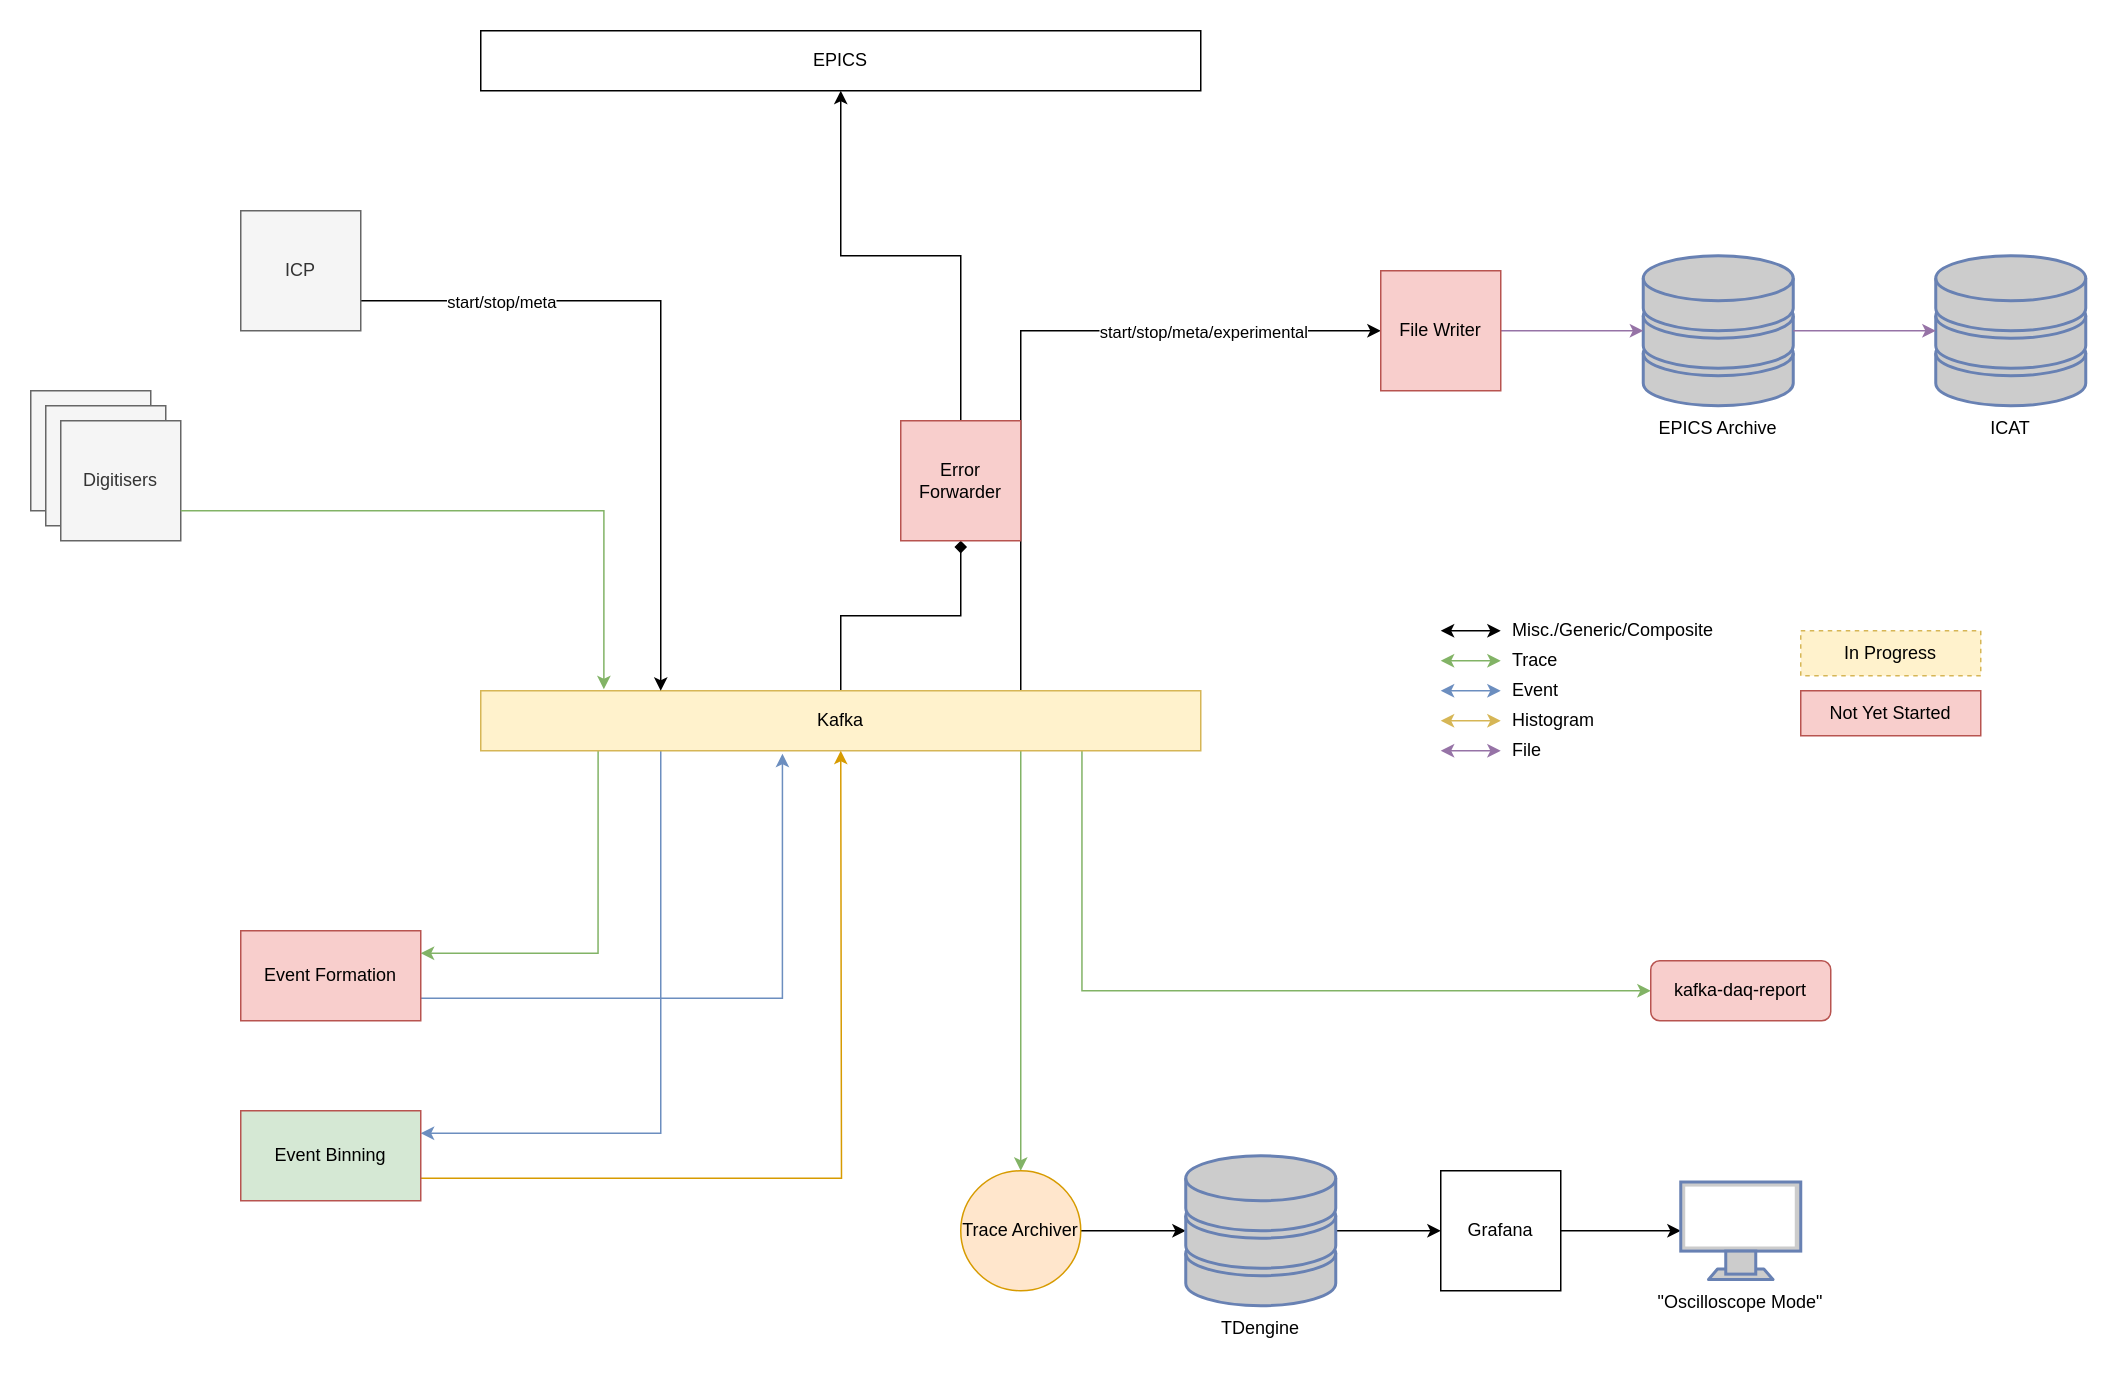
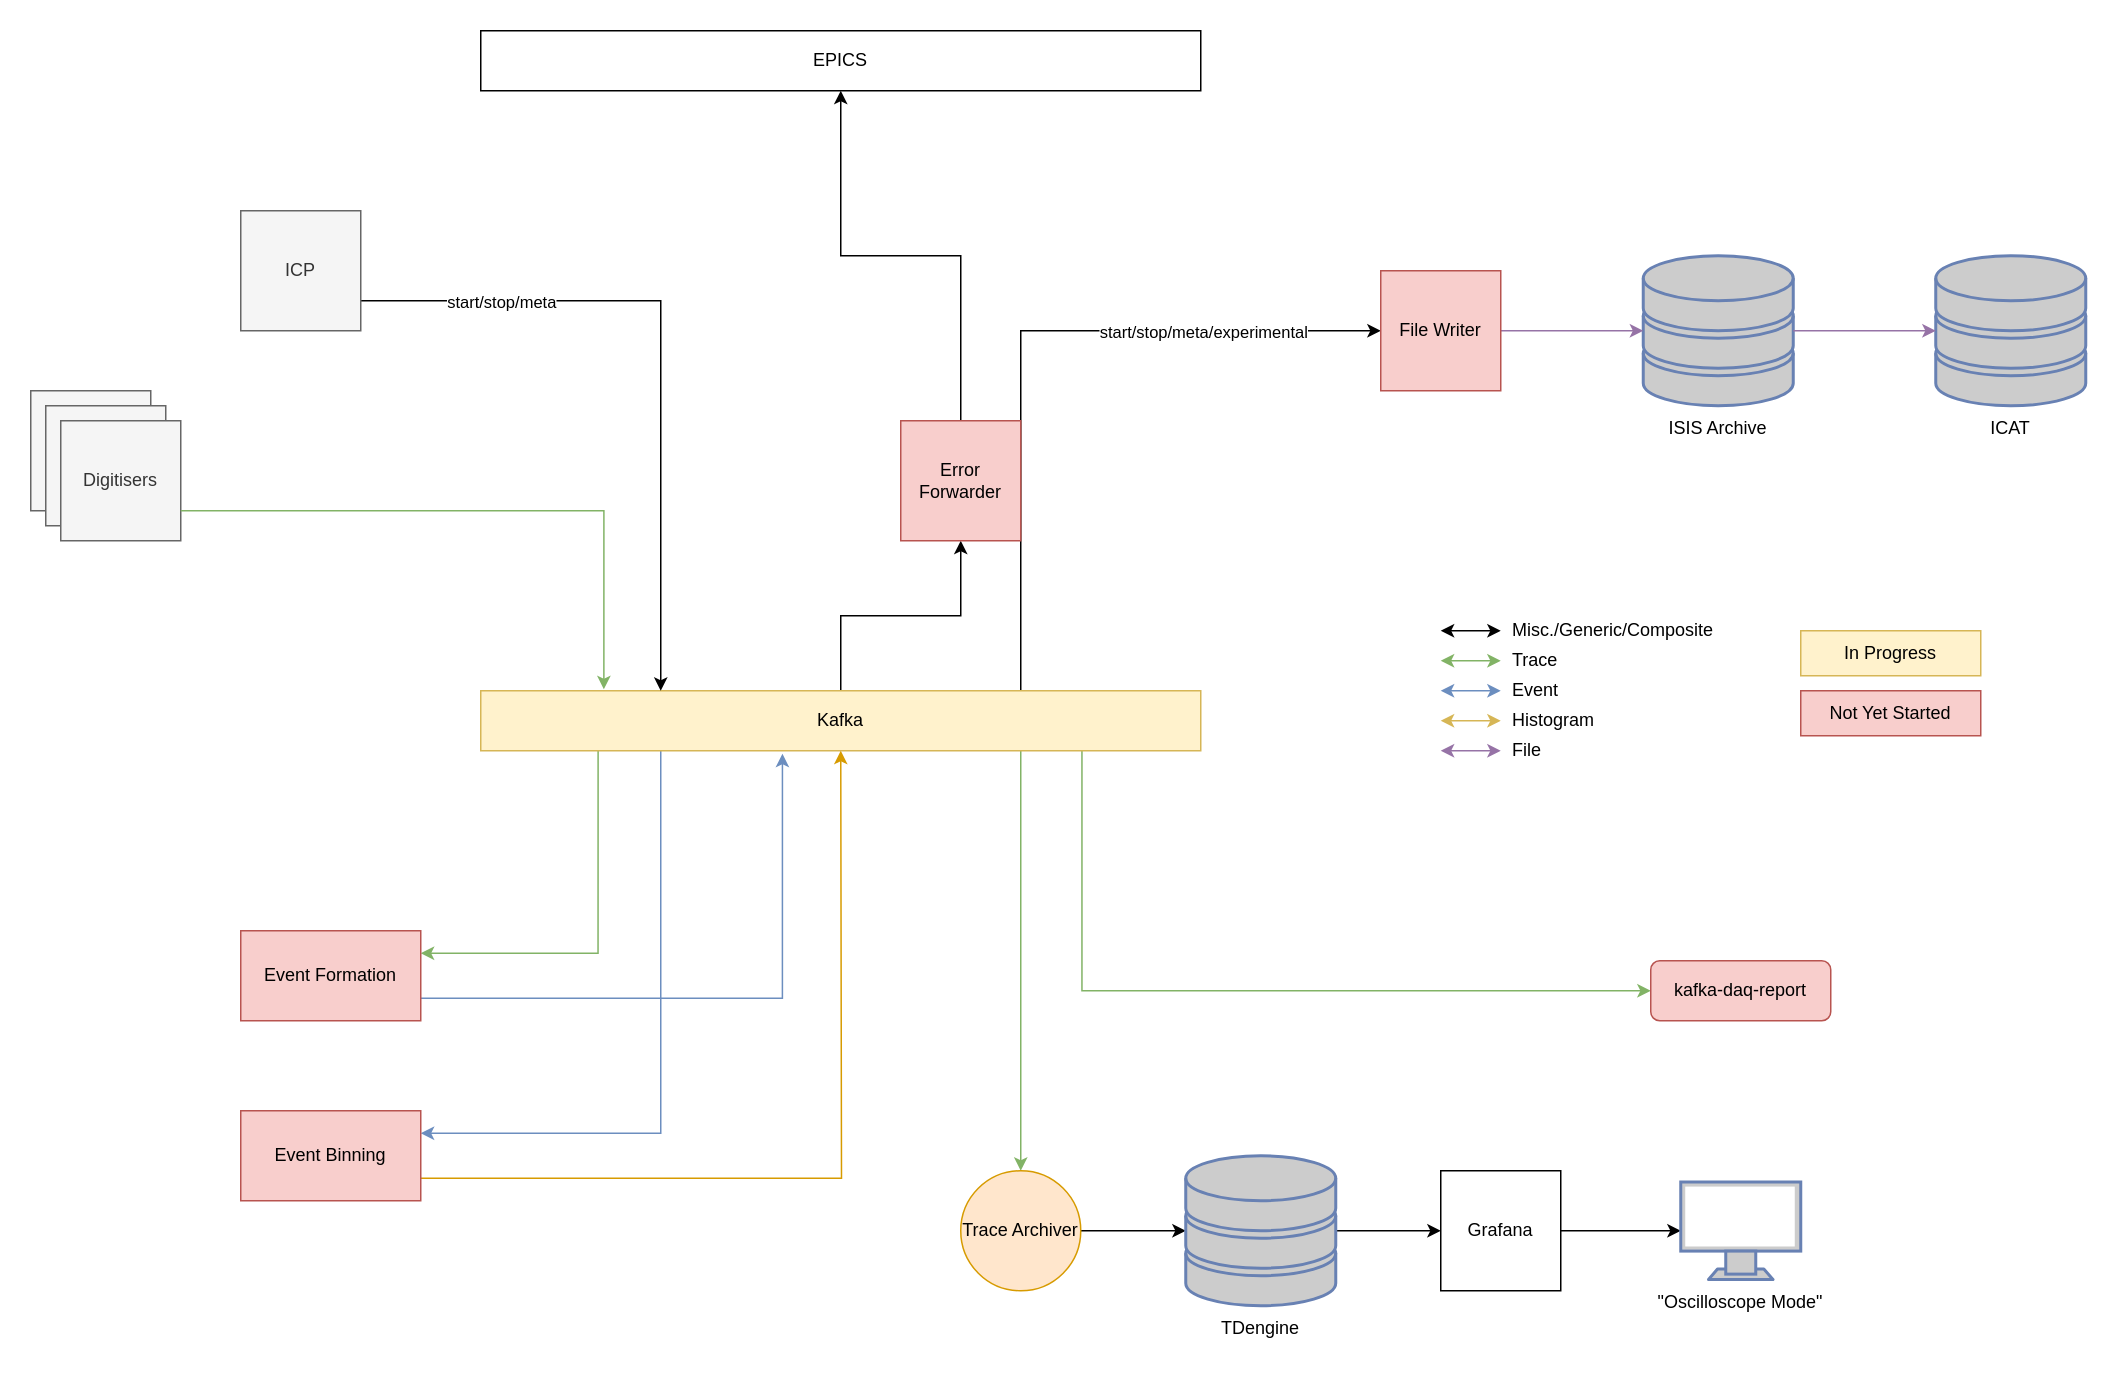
node "EPICS Archive": label "EPICS Archive" -> "ISIS Archive"
edge "Kafka" -> "Error Forwarder": arrowhead diamond -> classic
node "In Progress": style dashed -> solid
node "Event Binning": fillcolor #d5e8d4 -> #f8cecc
